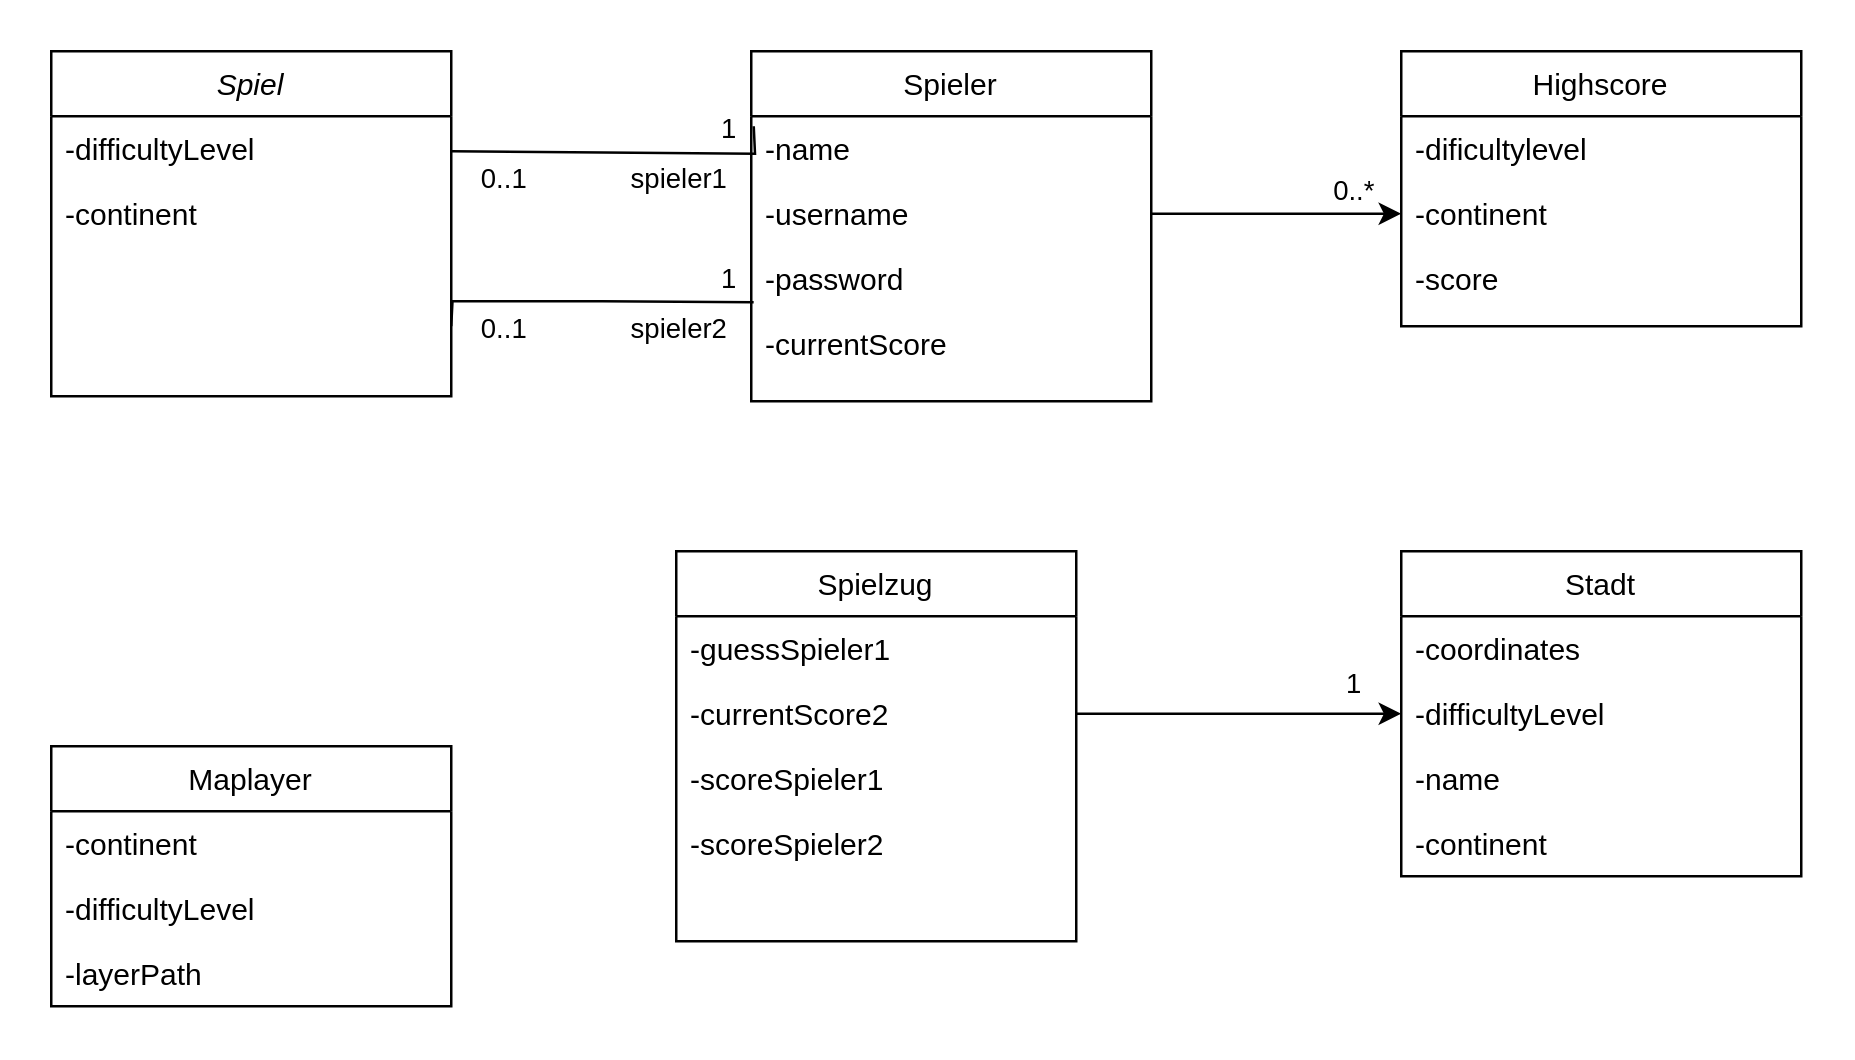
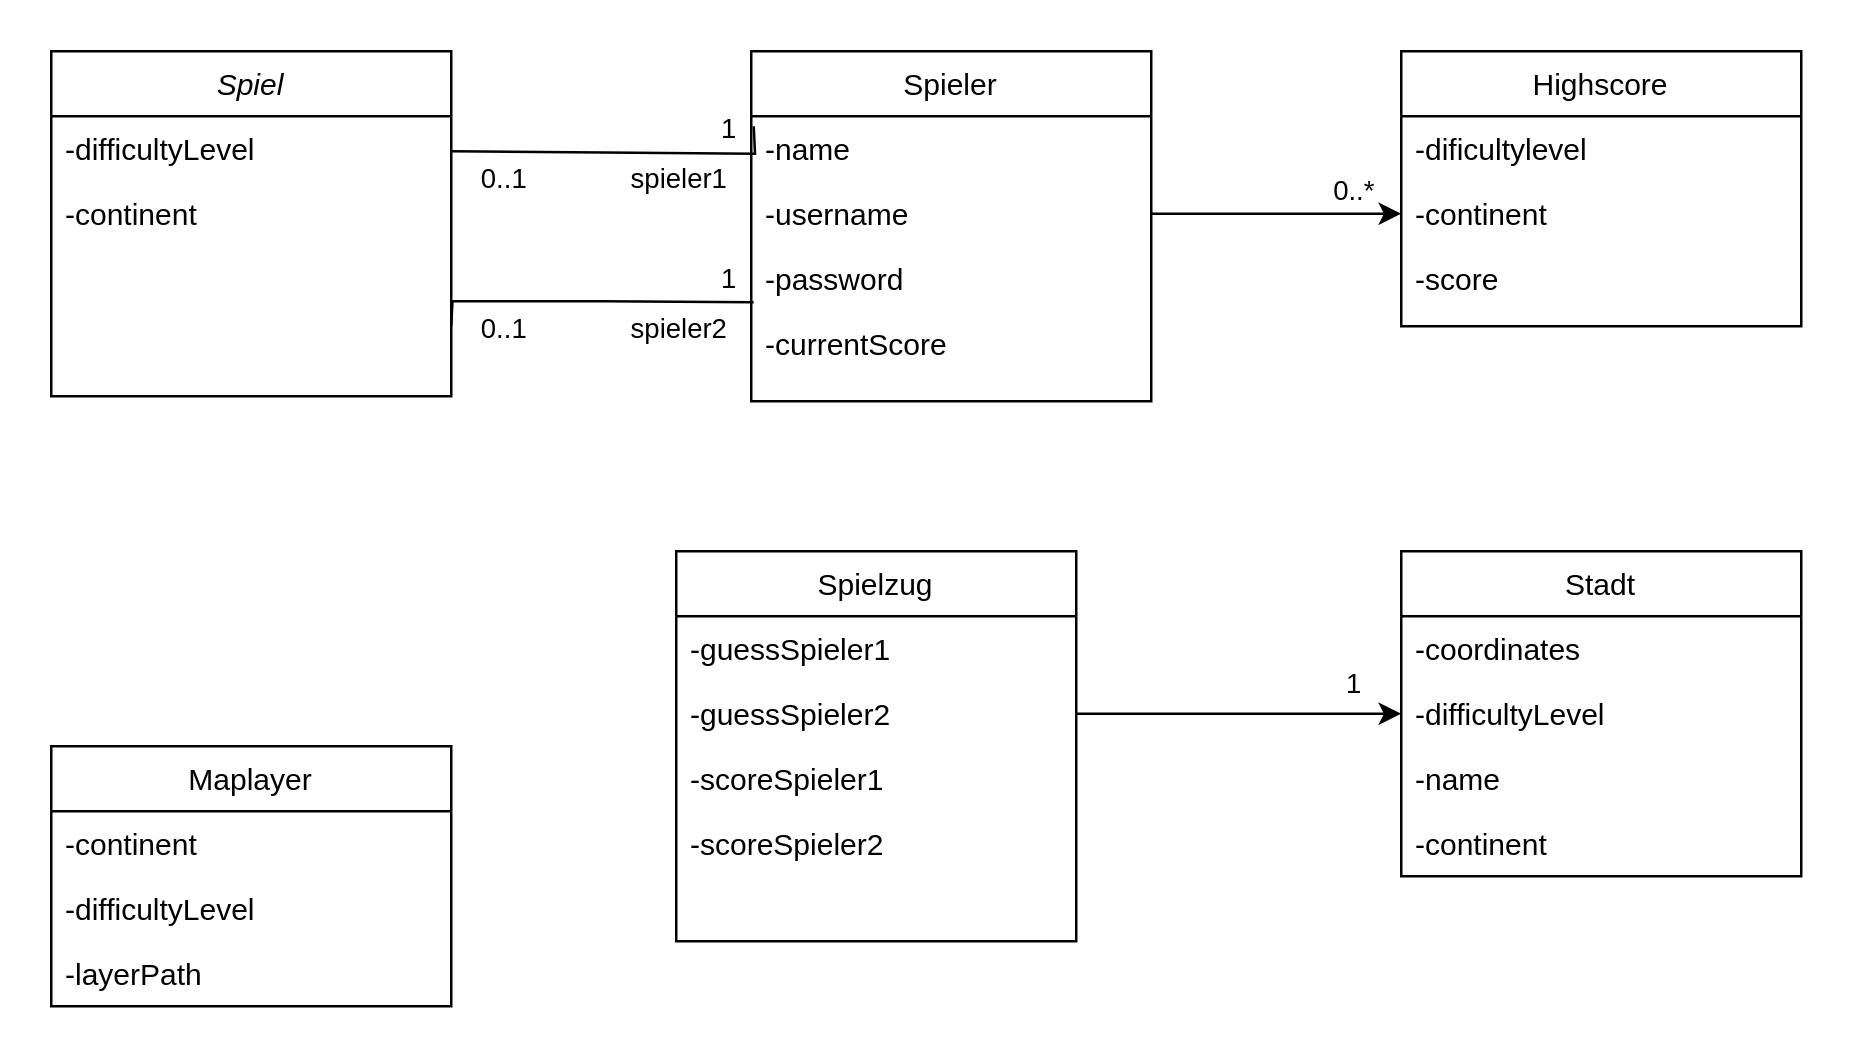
node "-currentScore2": label "-currentScore2" -> "-guessSpieler2"
